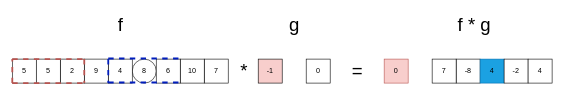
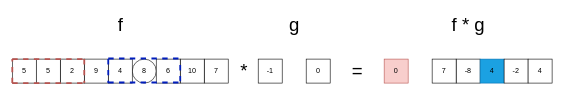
node "f * g": moved (474, 24) -> (468, 24)
node "-1": fillcolor #f8cecc -> #ffffff
edge "6" -- "10": added
